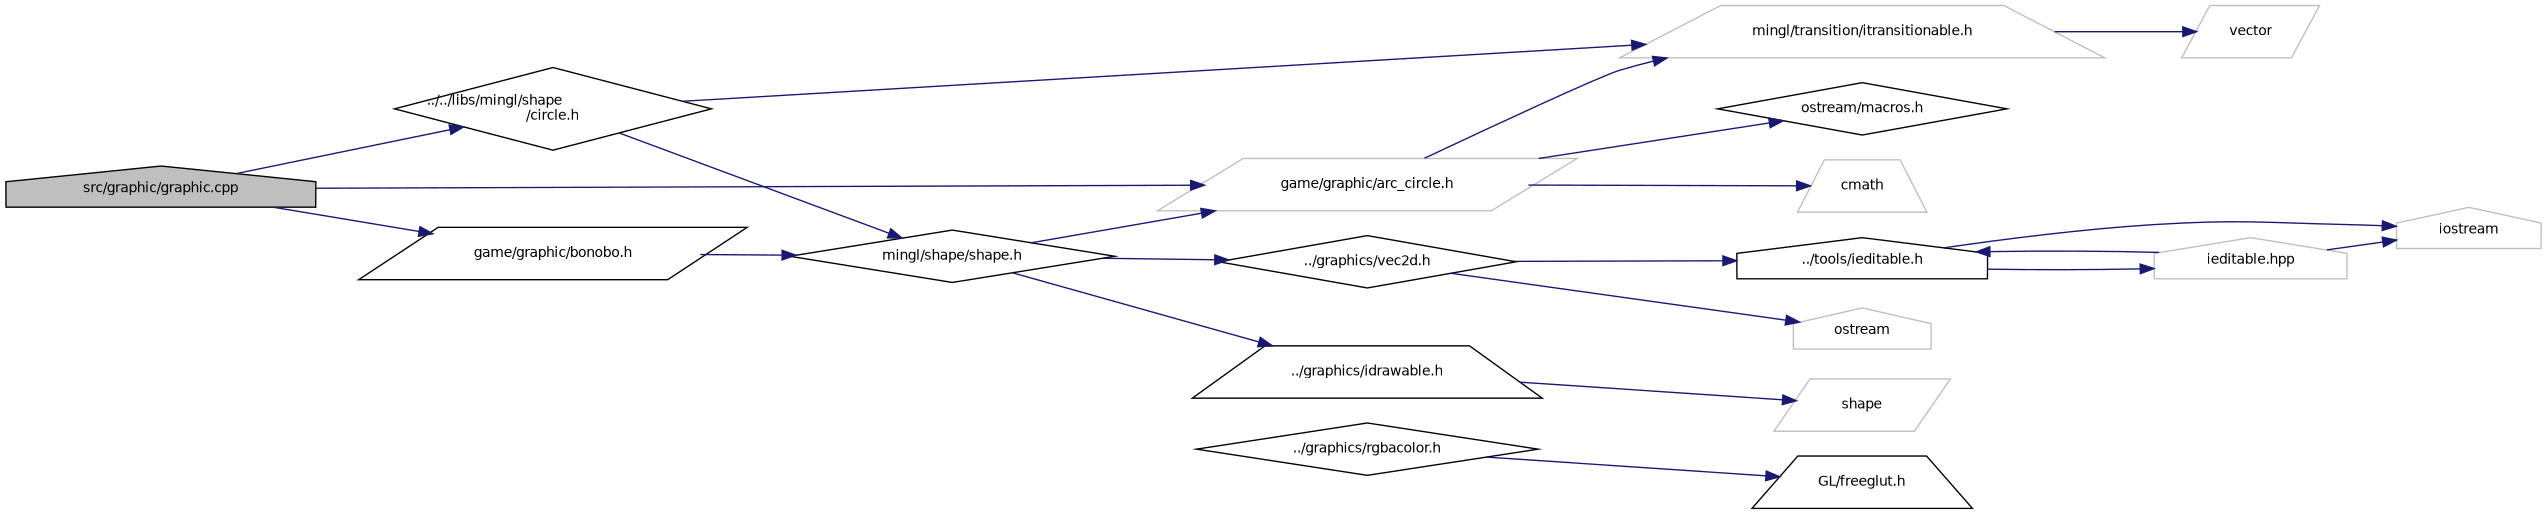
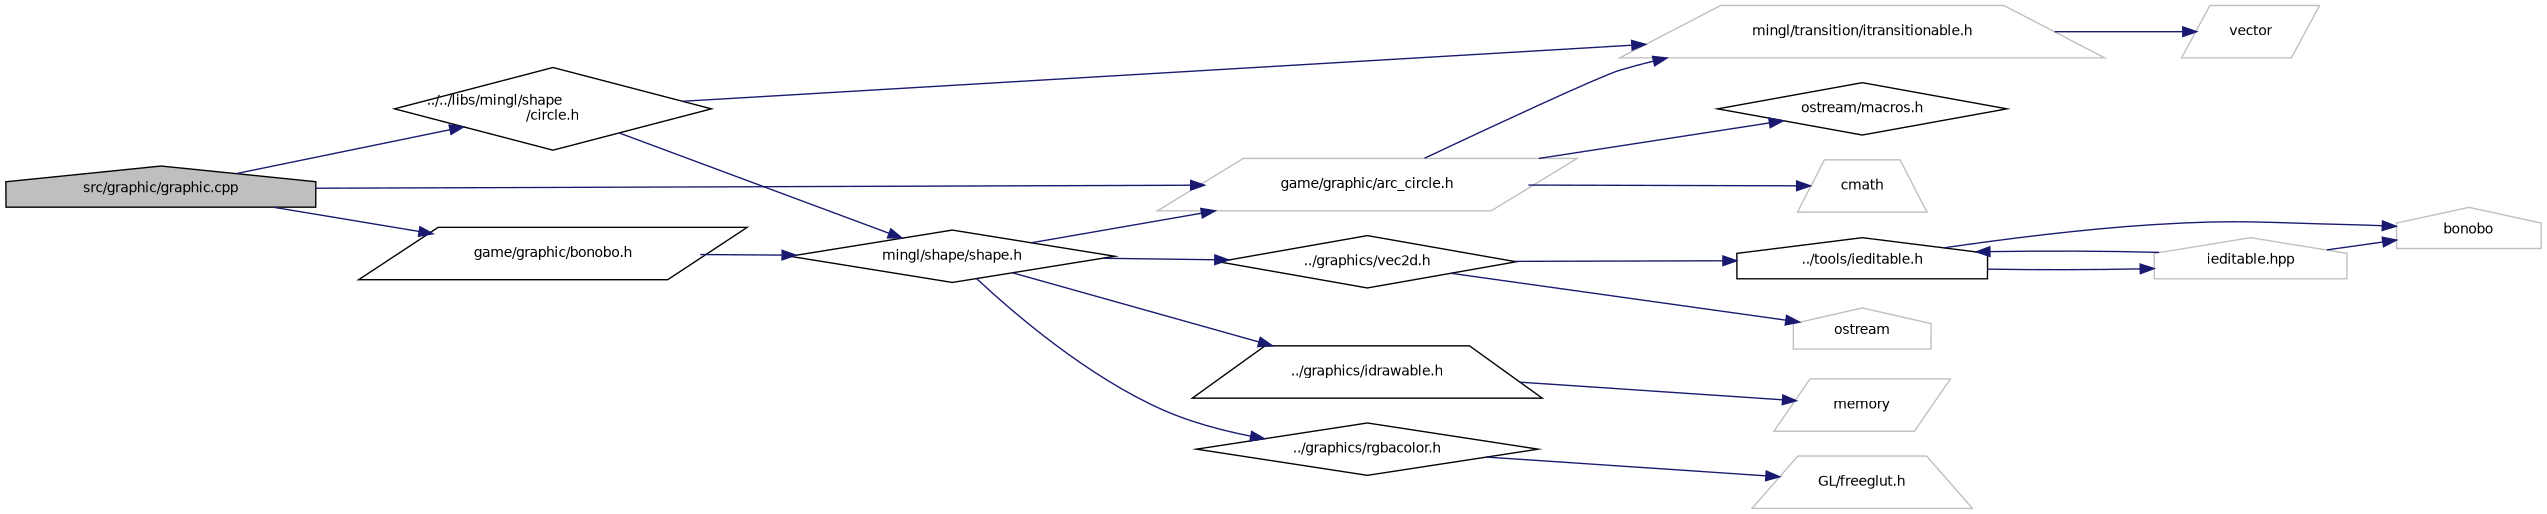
node "iostream": label "iostream" -> "bonobo"
edge "mingl/shape/shape.h" -> "../graphics/rgbacolor.h": added
node "shape": label "shape" -> "memory"
node "GL/freeglut.h": color black -> grey75
